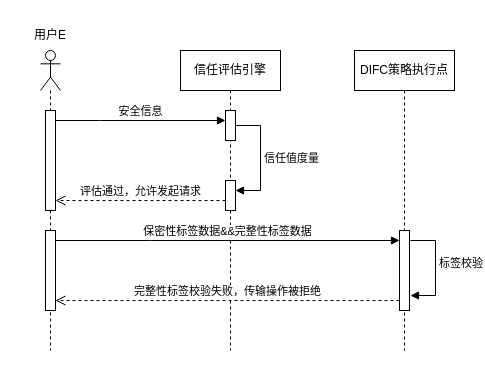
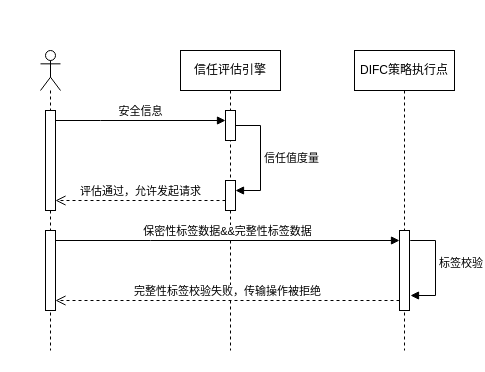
node "用户E": removed
